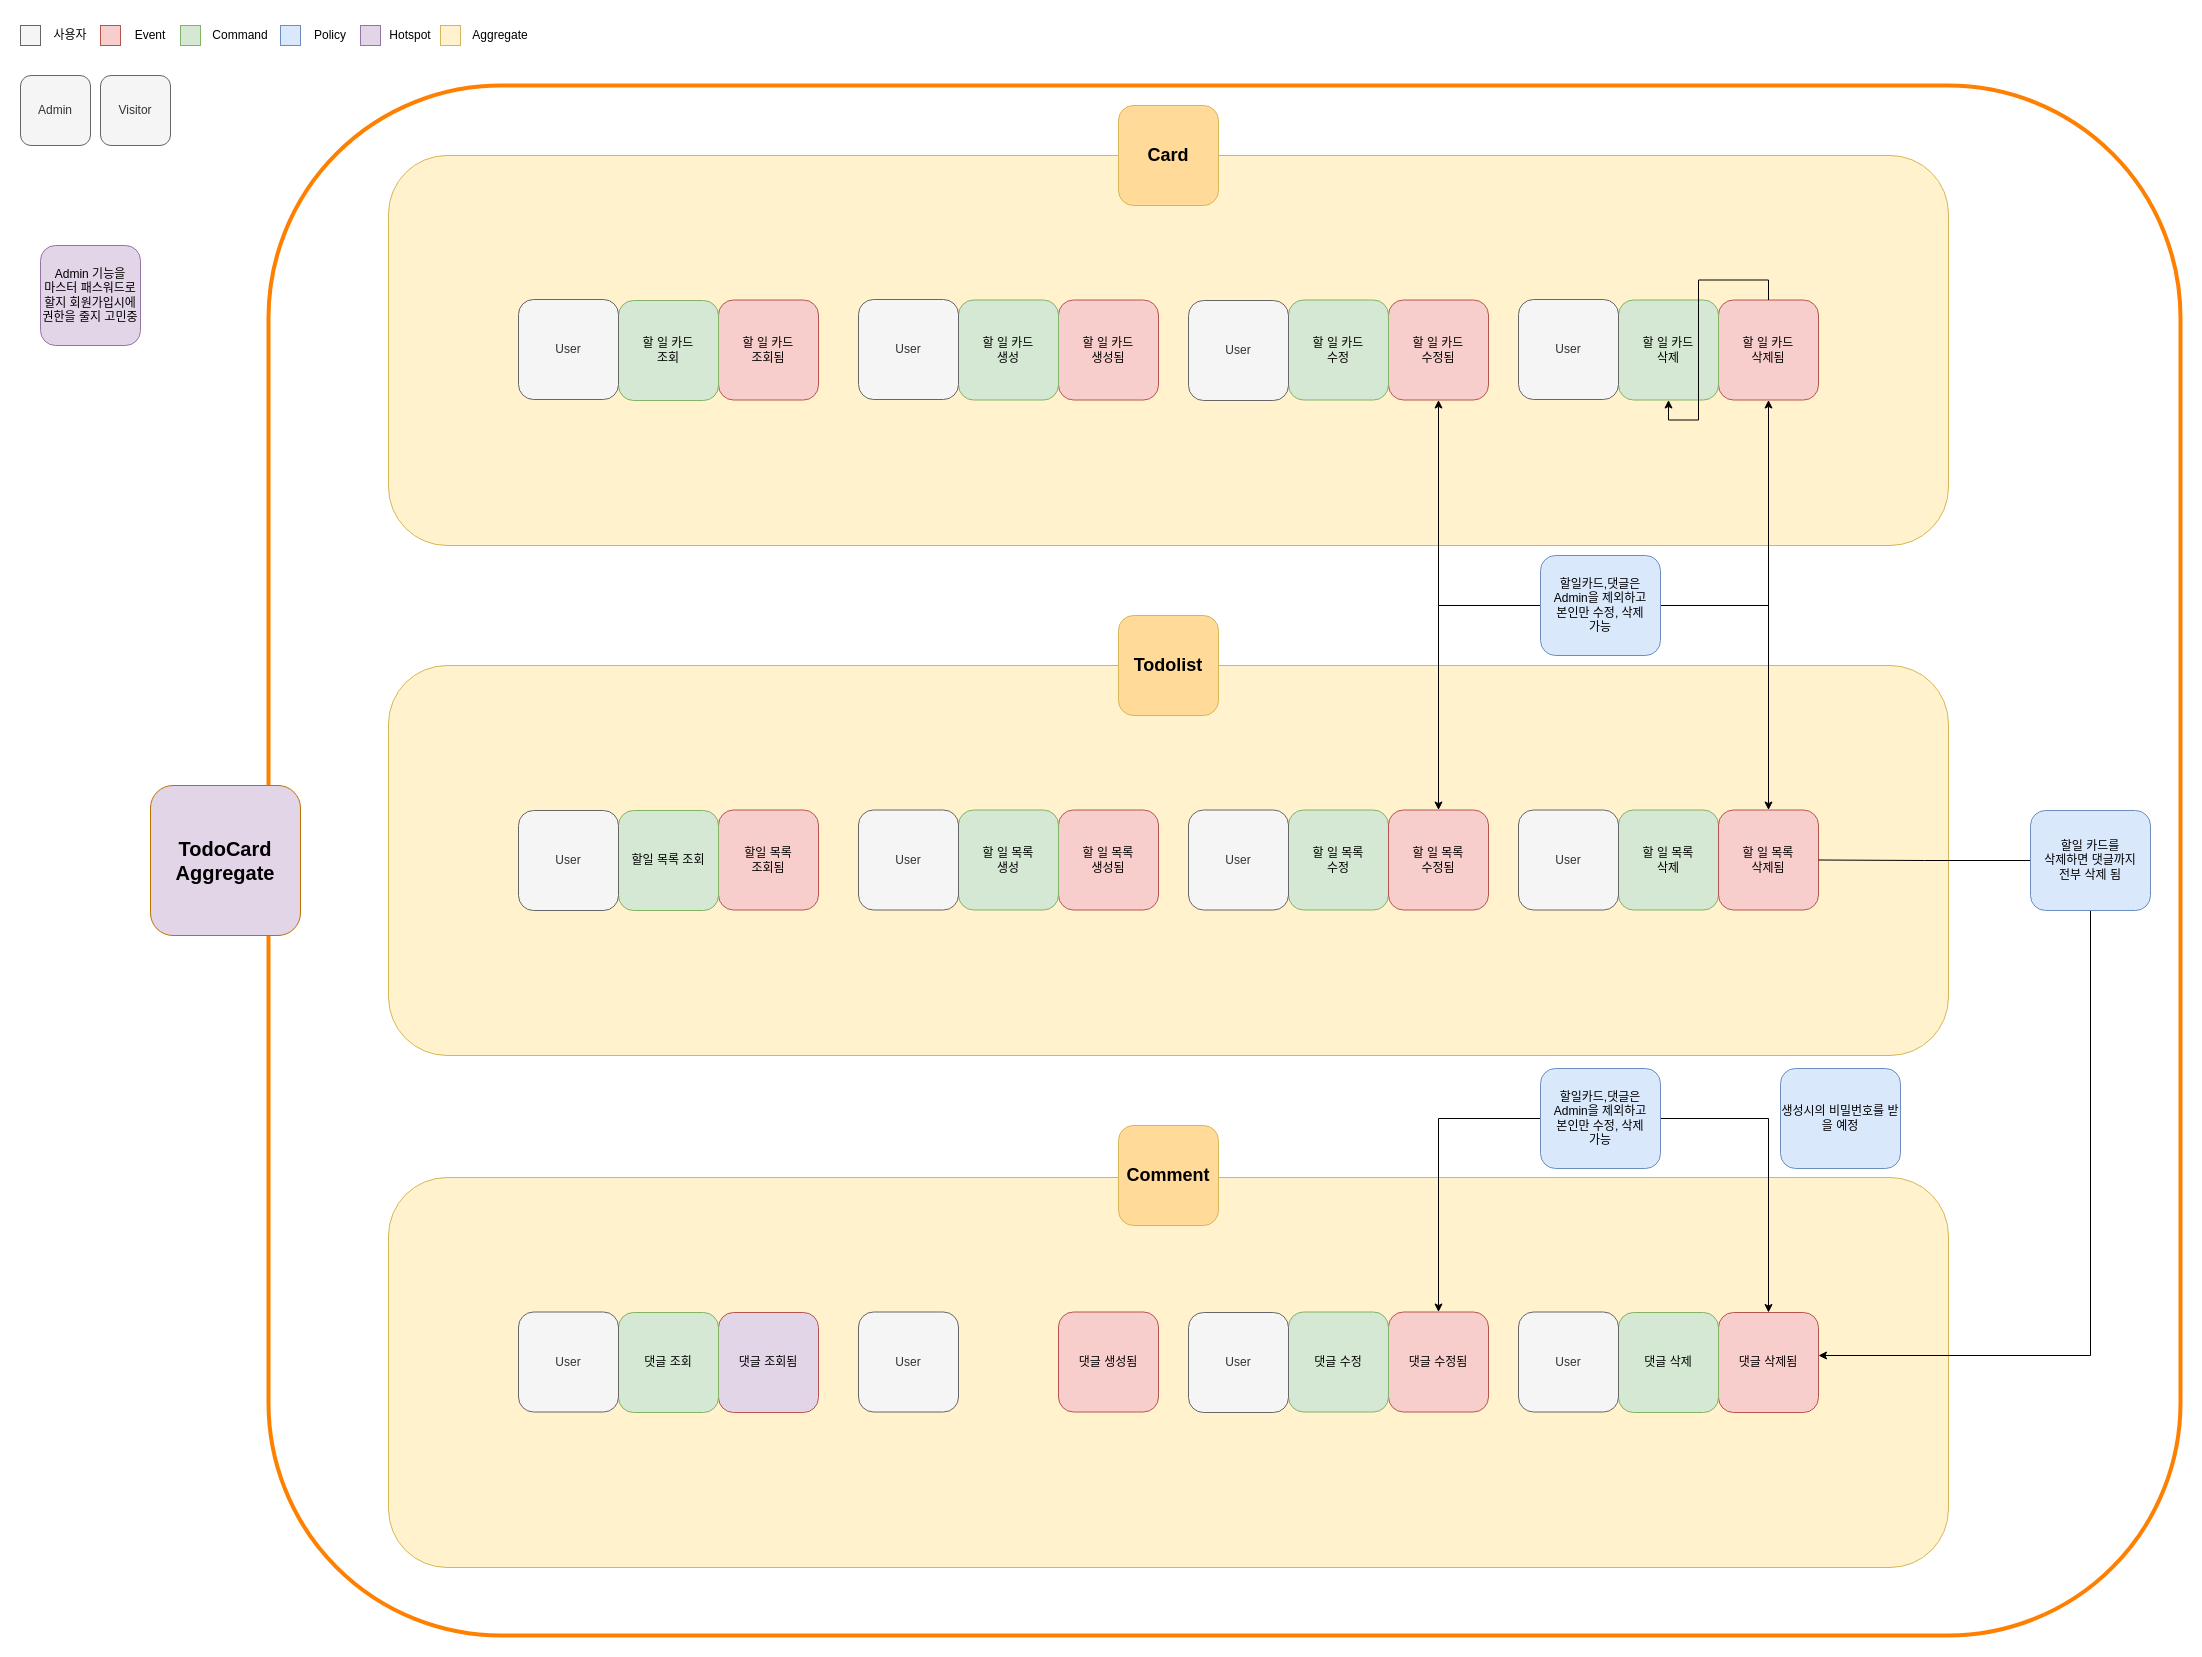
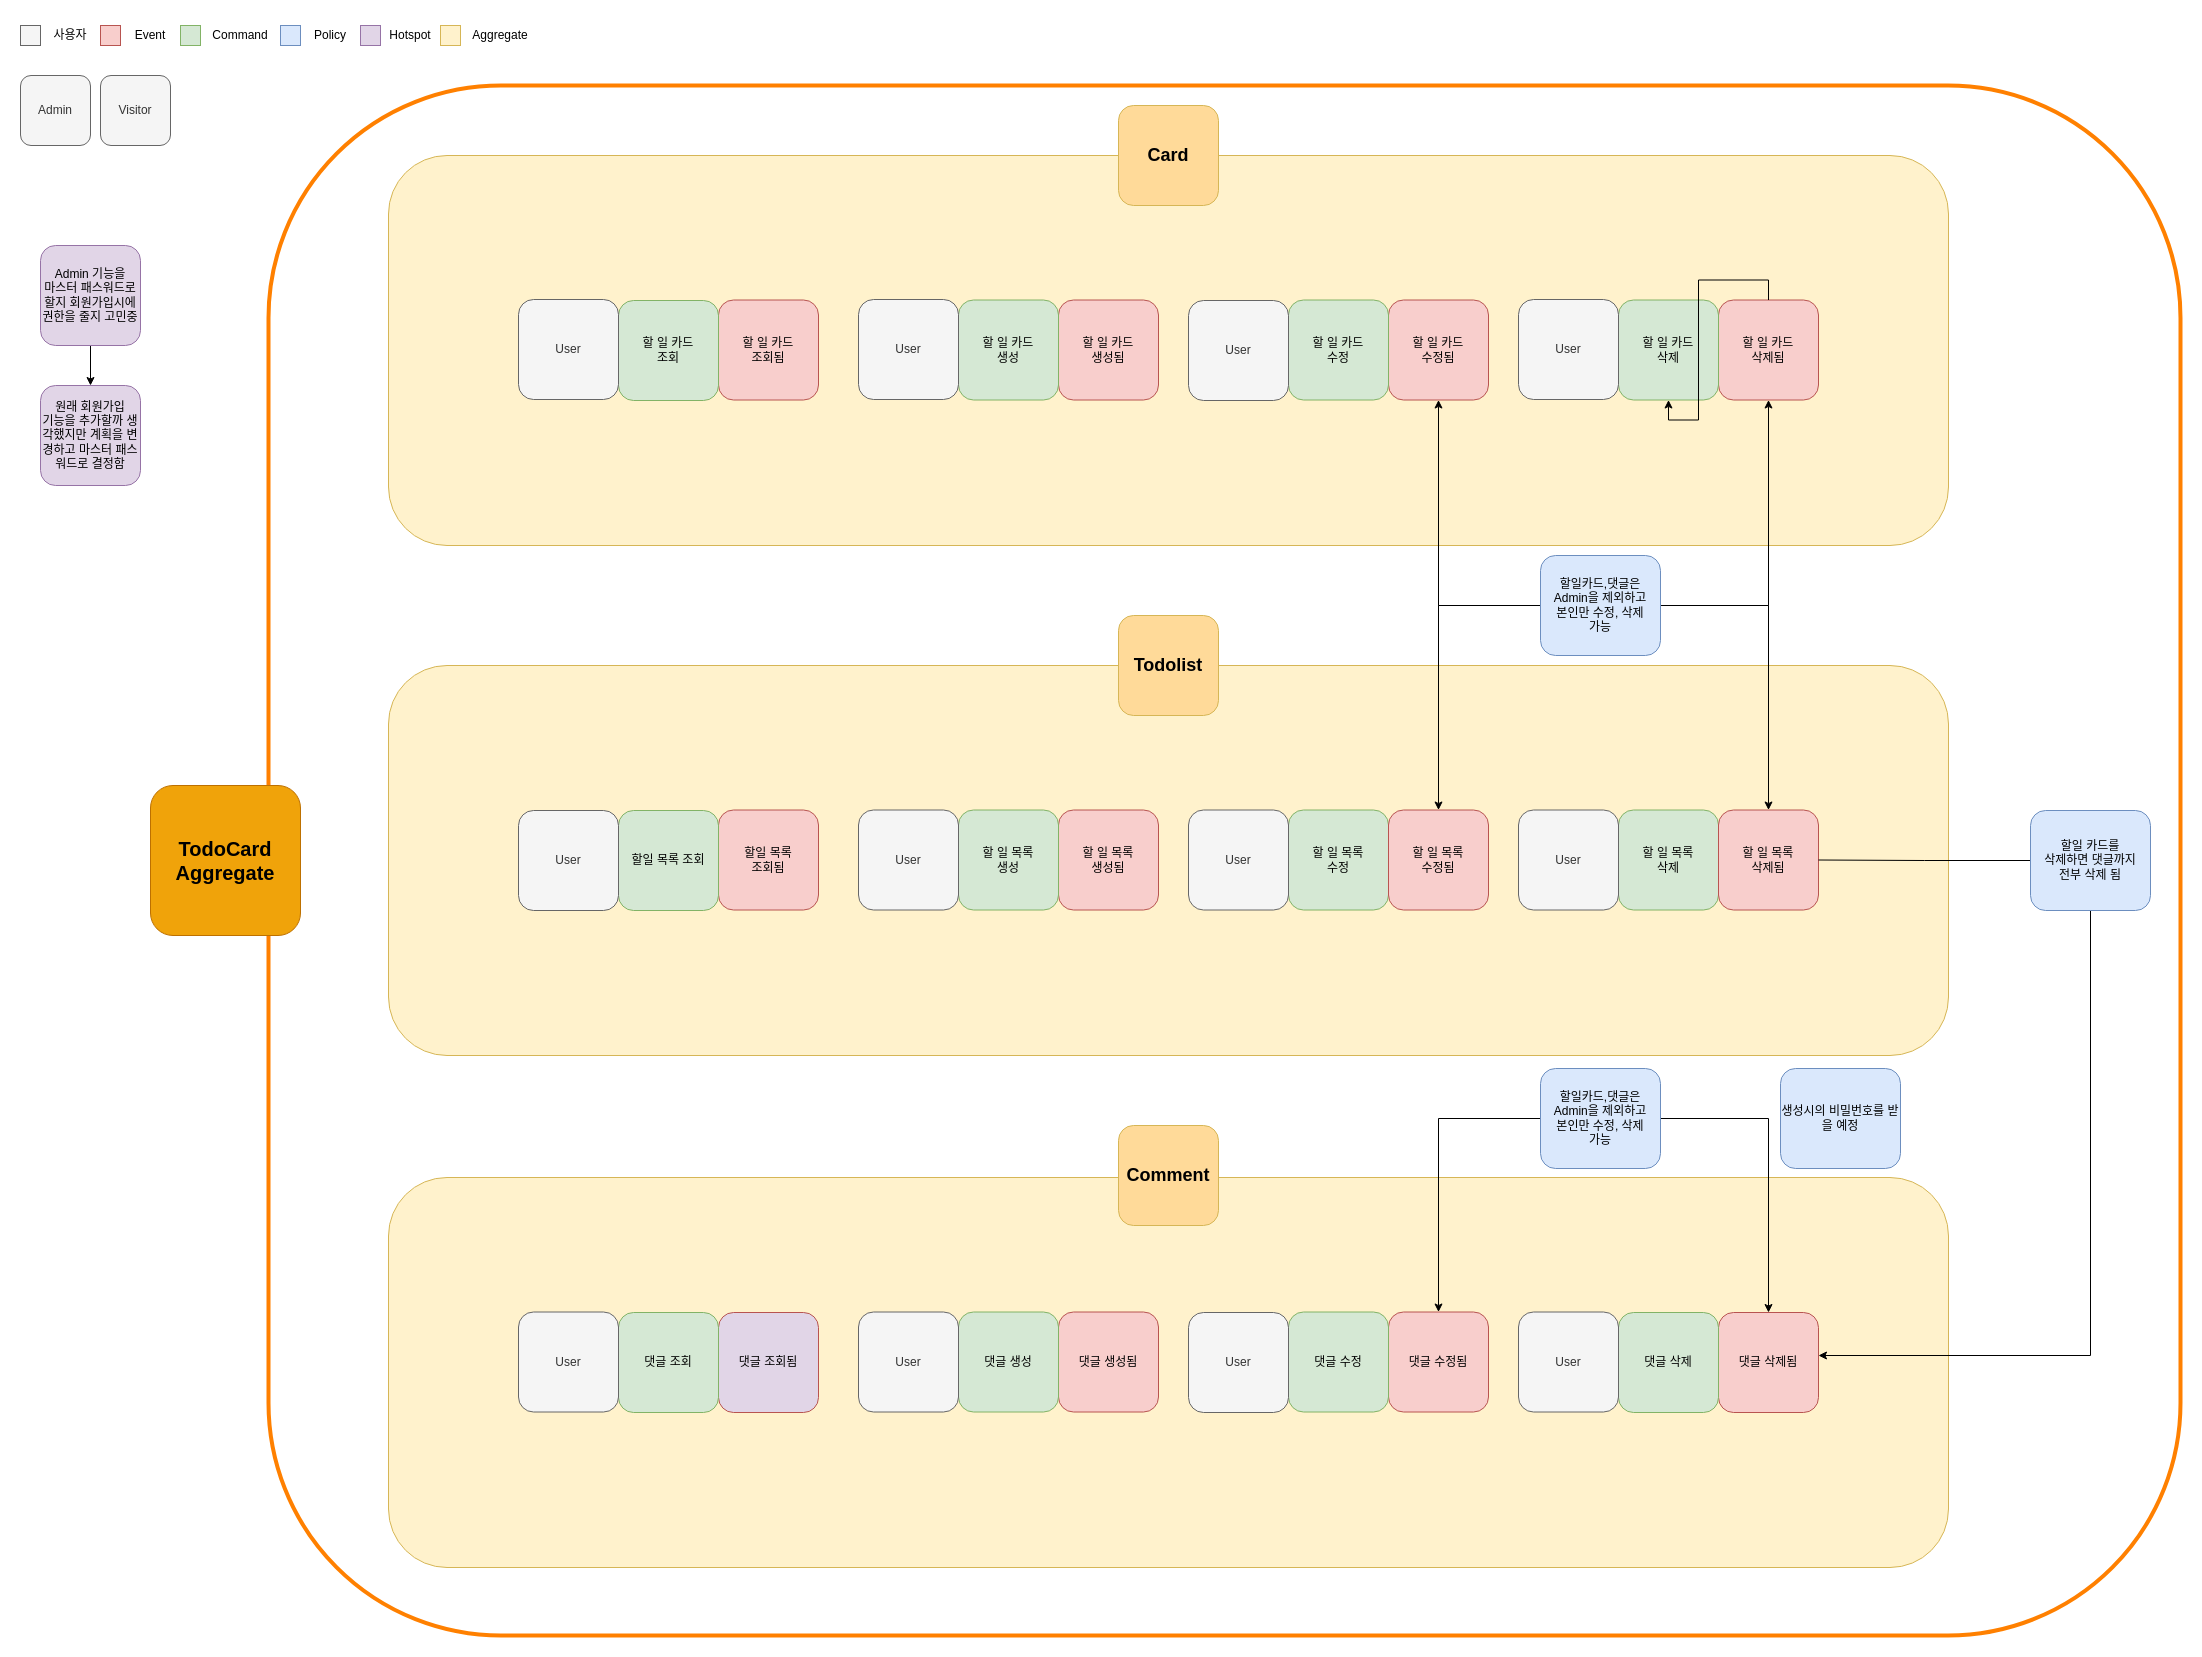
edge "Admin 기능을 마스터 패스워드로 할지 회원가입시에 권한을 줄지 고민중" -> "원래 회원가입 기능을 추가할까 생각했지만 계획을 변경하고 마스터 패스워드로 결정함": added
node "원래 회원가입 기능을 추가할까 생각했지만 계획을 변경하고 마스터 패스워드로 결정함": added
node "TodoCard Aggregate": fillcolor #e1d5e7 -> #f0a30a
node "댓글 생성": added
